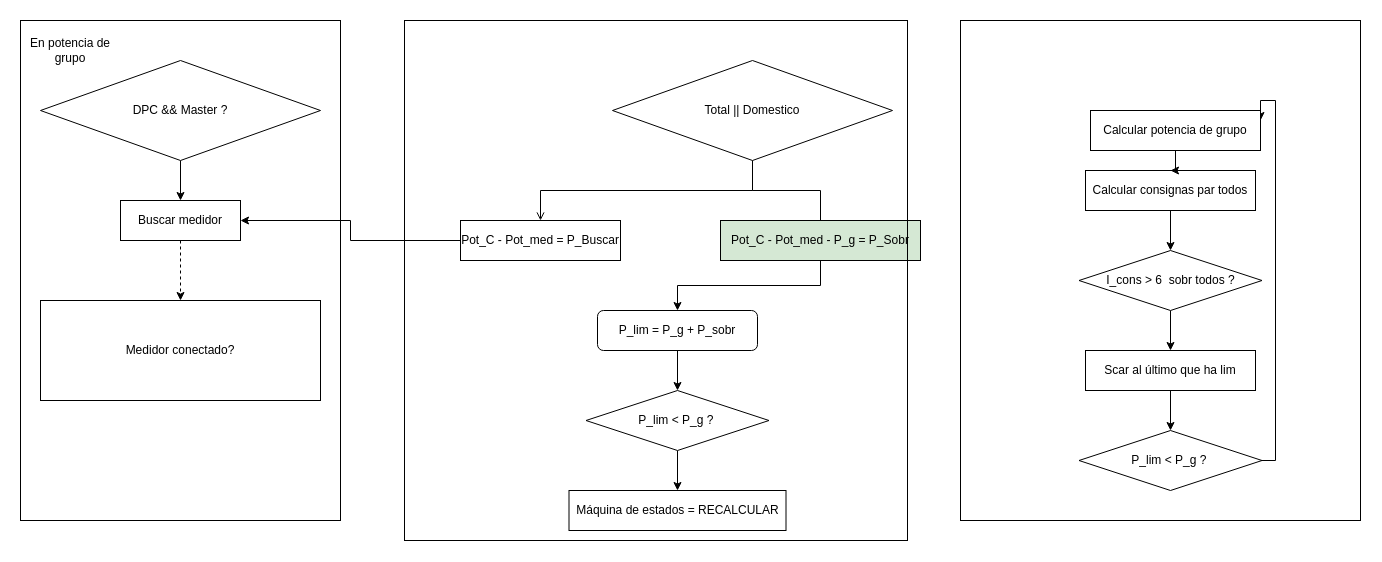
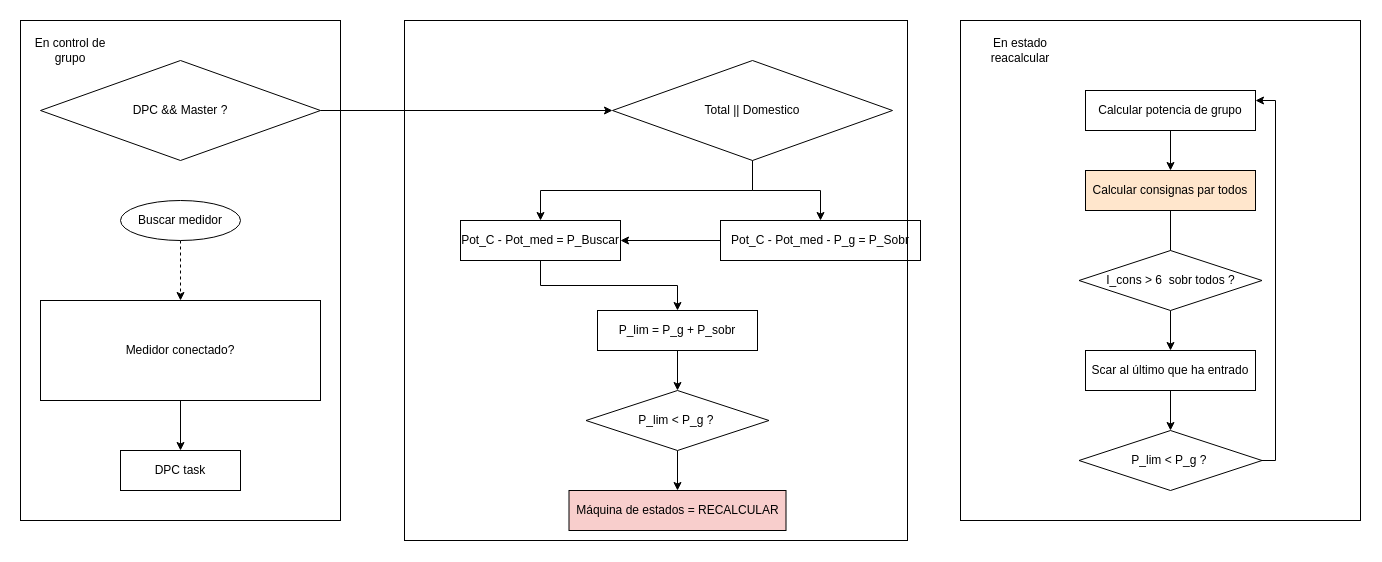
node "En potencia de grupo": label "En potencia de grupo" -> "En control de grupo"
node "En estado reacalcular": added
node "Calcular potencia de grupo": moved (1176, 131) -> (1171, 111)
edge "DPC && Master ?" -> "Buscar medidor": now "DPC && Master ?" -> "Total || Domestico"
node "Calcular consignas par todos": fillcolor #ffffff -> #ffe6cc
edge "Total || Domestico" -> "Pot_C - Pot_med = P_Buscar": arrowhead open -> classic
edge "Total || Domestico" -- "Pot_C - Pot_med - P_g = P_Sobr": arrowhead none -> classic
node "Buscar medidor": shape rectangle -> ellipse
edge "Pot_C - Pot_med = P_Buscar" -> "Buscar medidor": now "Pot_C - Pot_med = P_Buscar" -> "P_lim = P_g + P_sobr"
node "Pot_C - Pot_med - P_g = P_Sobr": fillcolor #d5e8d4 -> #ffffff
edge "Calcular consignas par todos" -> "I_cons > 6 sobr todos ?": arrowhead classic -> none
edge "Pot_C - Pot_med - P_g = P_Sobr" -> "P_lim = P_g + P_sobr": now "Pot_C - Pot_med - P_g = P_Sobr" -> "Pot_C - Pot_med = P_Buscar"
node "P_lim = P_g + P_sobr": shape rounded rectangle -> rectangle
node "Scar al último que ha lim": label "Scar al último que ha lim" -> "Scar al último que ha entrado"
edge "Medidor conectado?" -> "DPC task": added
node "DPC task": added
node "Máquina de estados = RECALCULAR": fillcolor #ffffff -> #f8cecc
